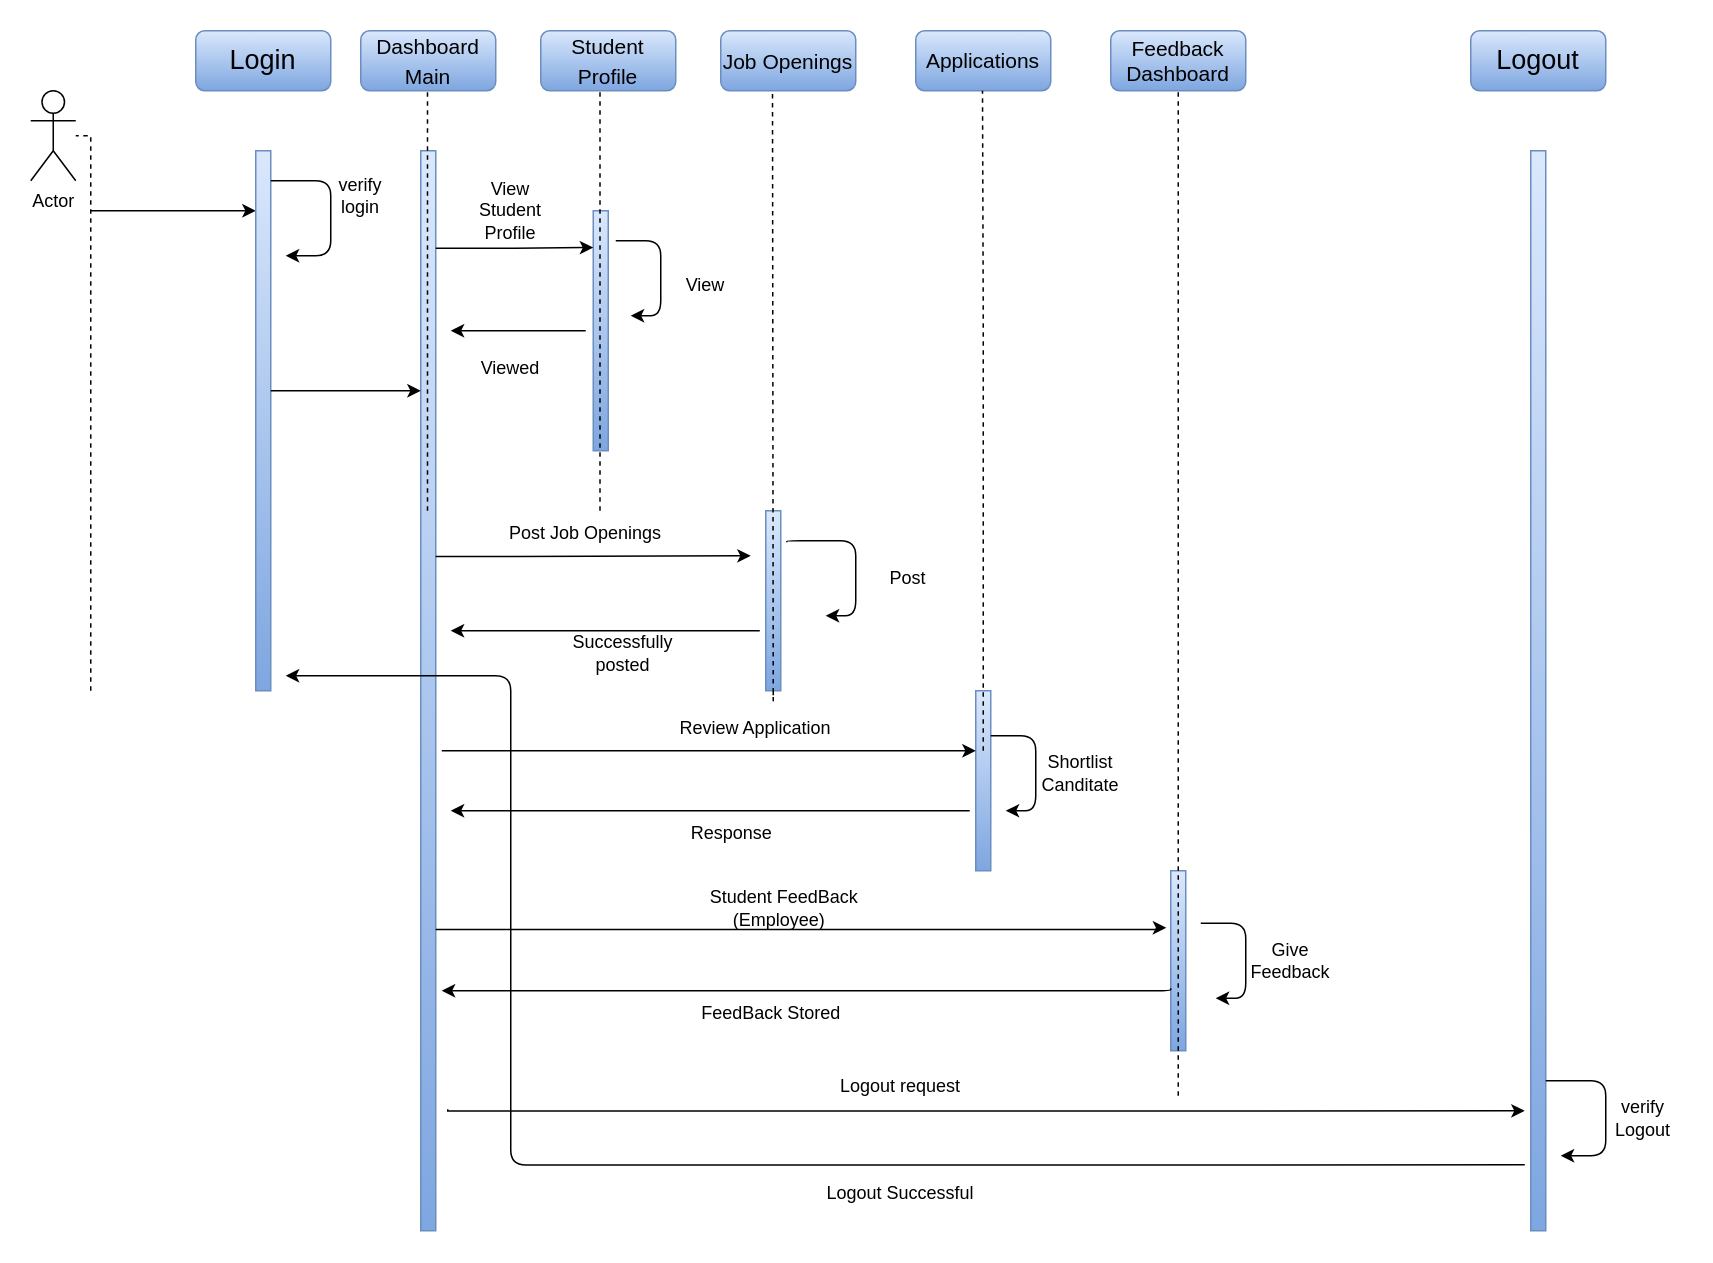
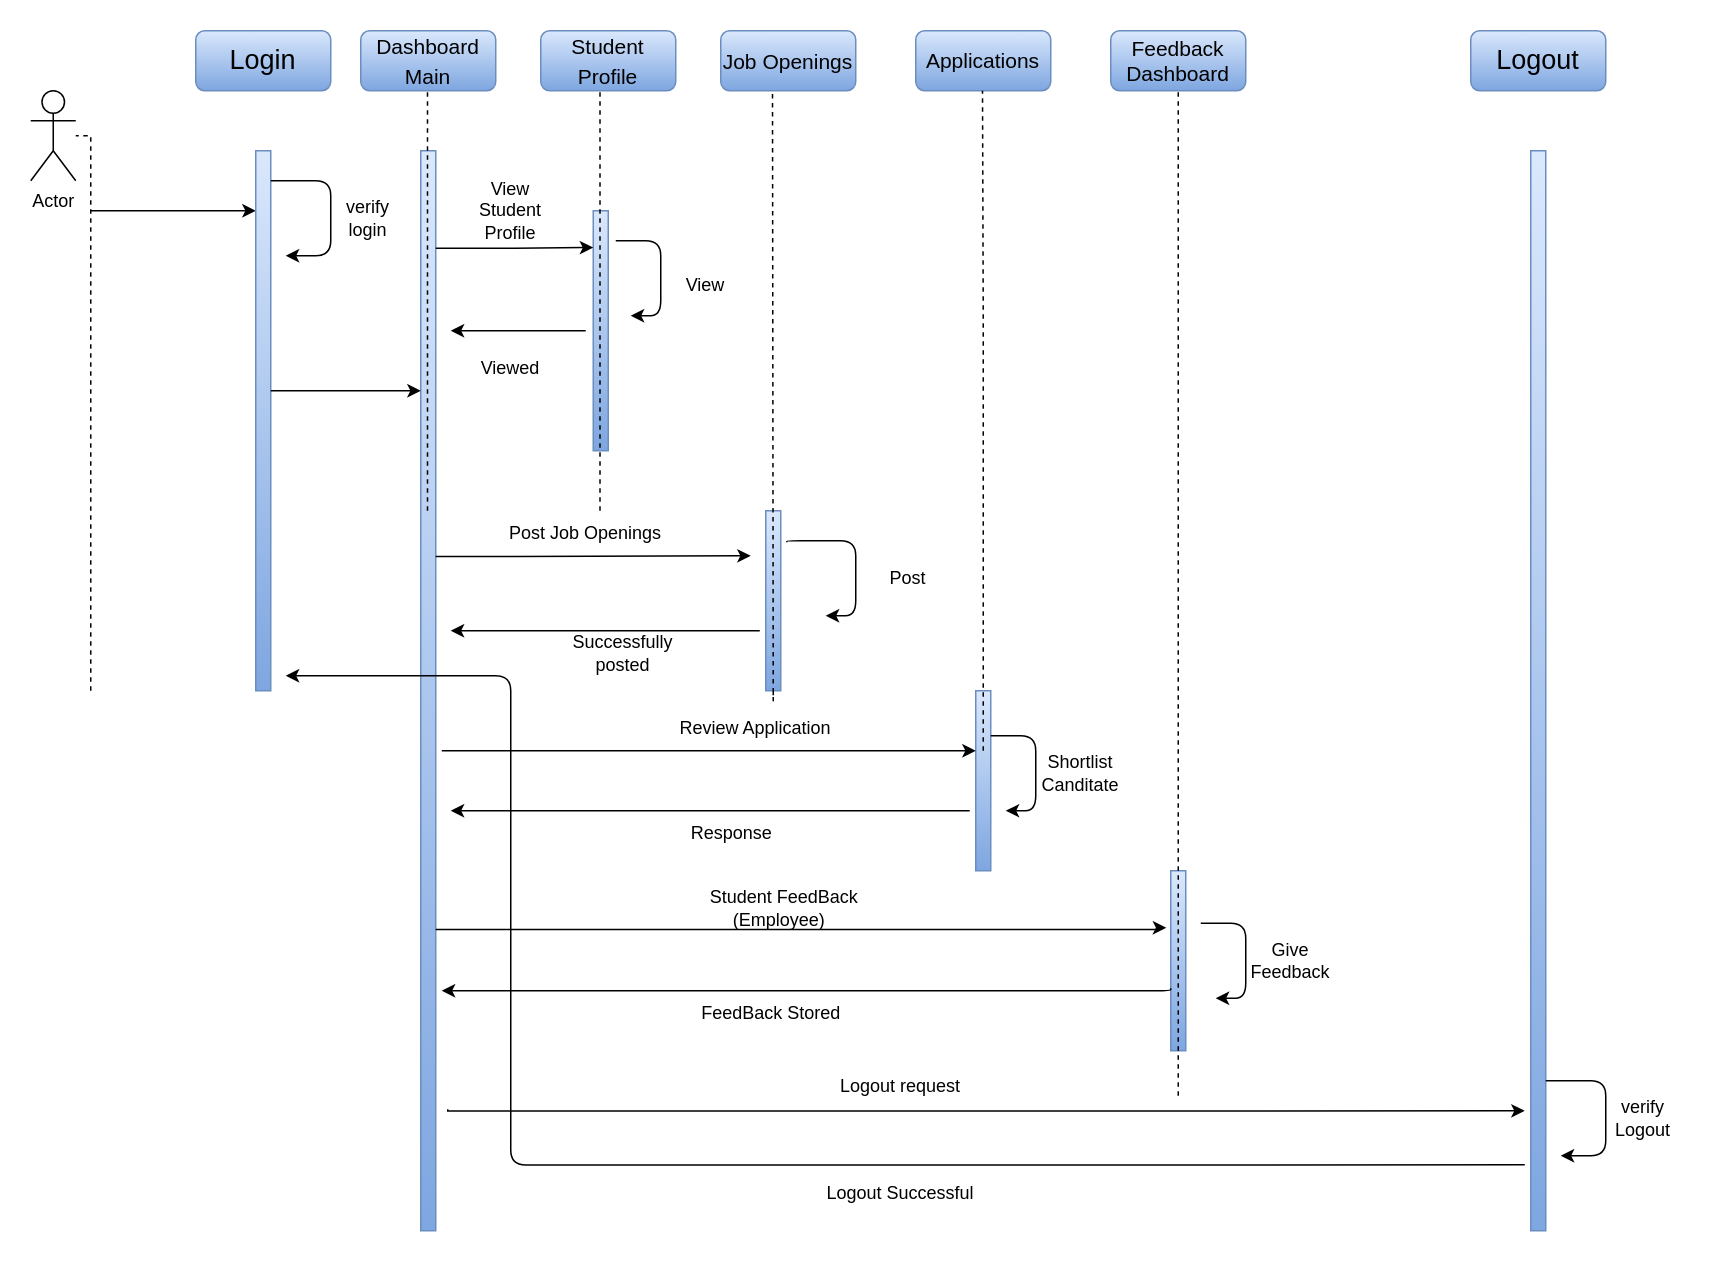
node "verify login": moved (361, 196) -> (368, 218)
